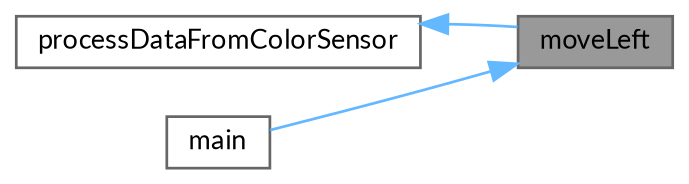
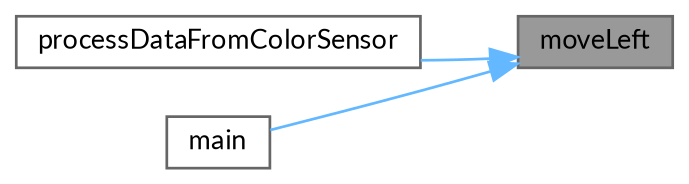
edge "moveLeft" -> "processDataFromColorSensor": reversed
